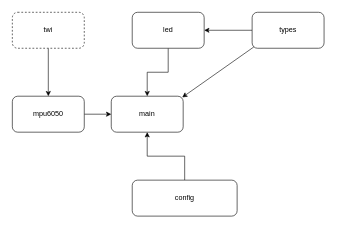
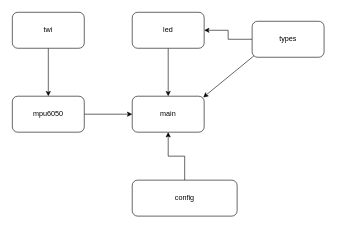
node "twi": style dashed -> solid
node "types": moved (288, 30) -> (288, 39)
node "main": moved (147, 114) -> (168, 114)
